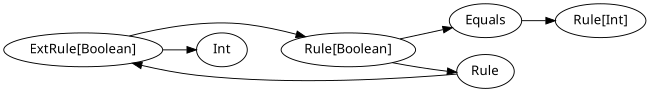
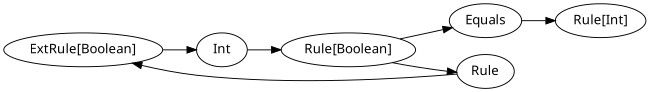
edge "ExtRule[Boolean]" -> "Rule[Boolean]": now "Int" -> "Rule[Boolean]"
